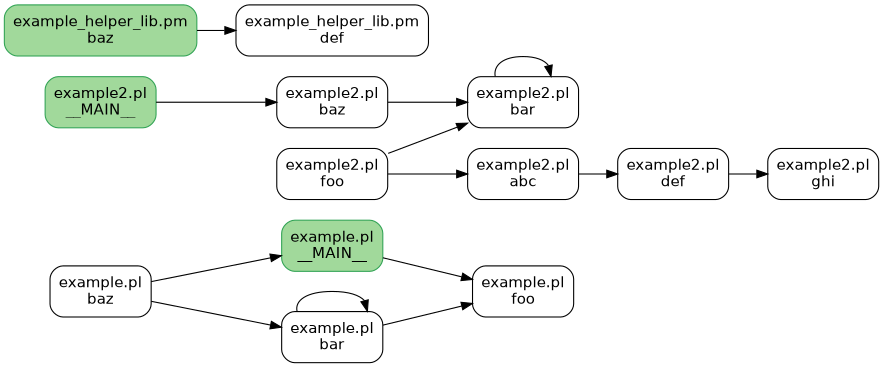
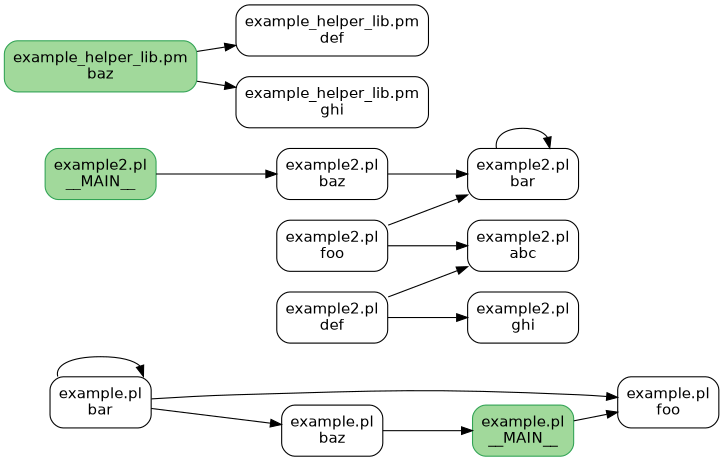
node "example_helper_lib.pm ghi": added
edge "example2.pl abc" -> "example2.pl def": reversed
edge "example.pl baz" -> "example.pl bar": reversed
